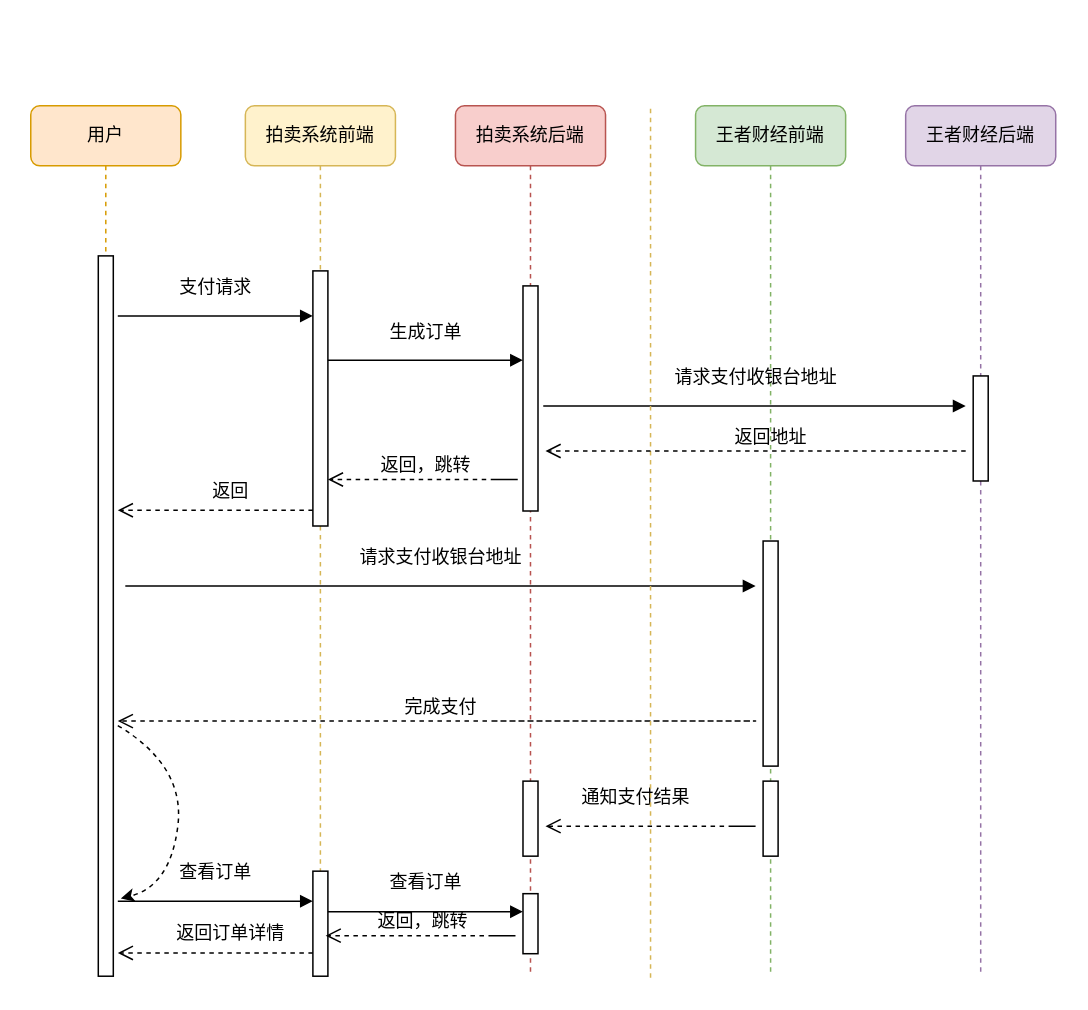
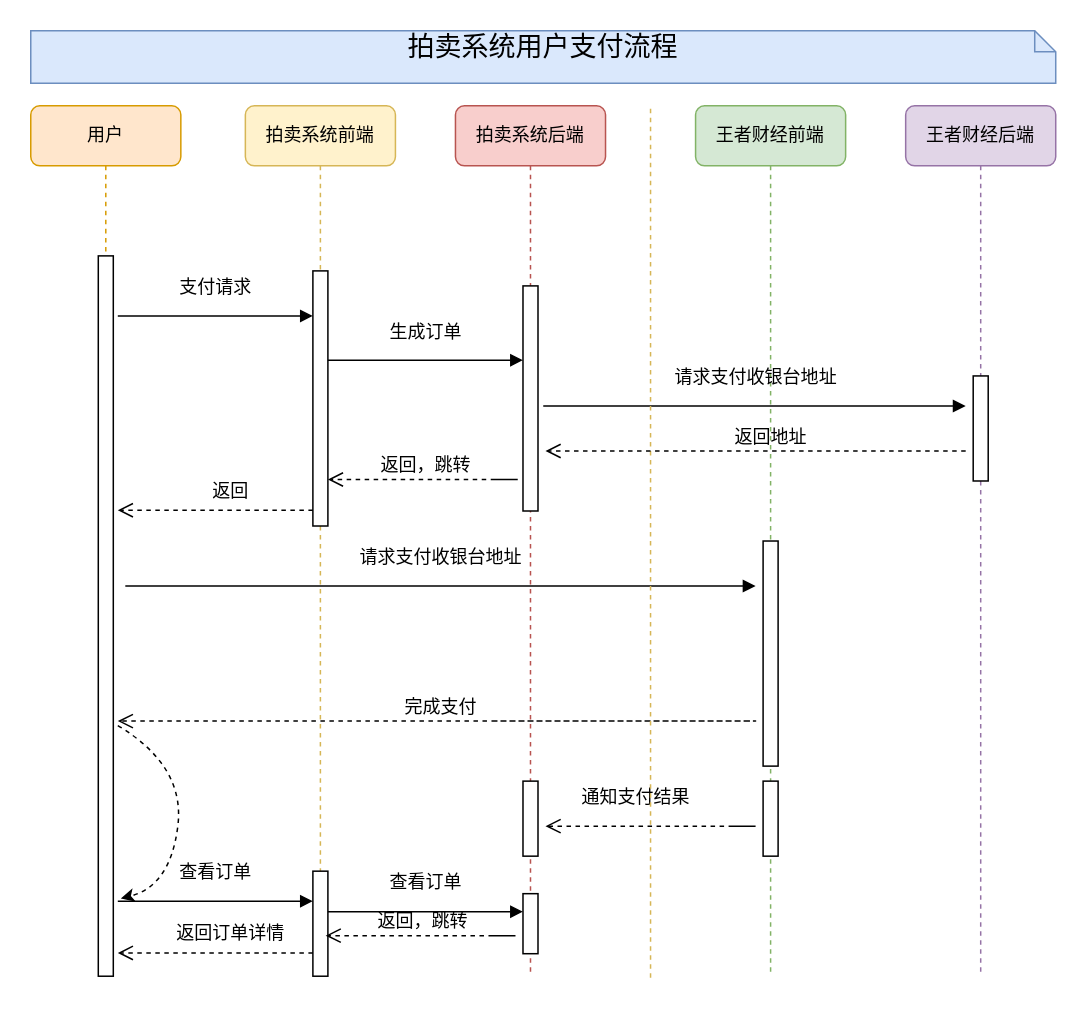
node "拍卖系统用户支付流程": added
